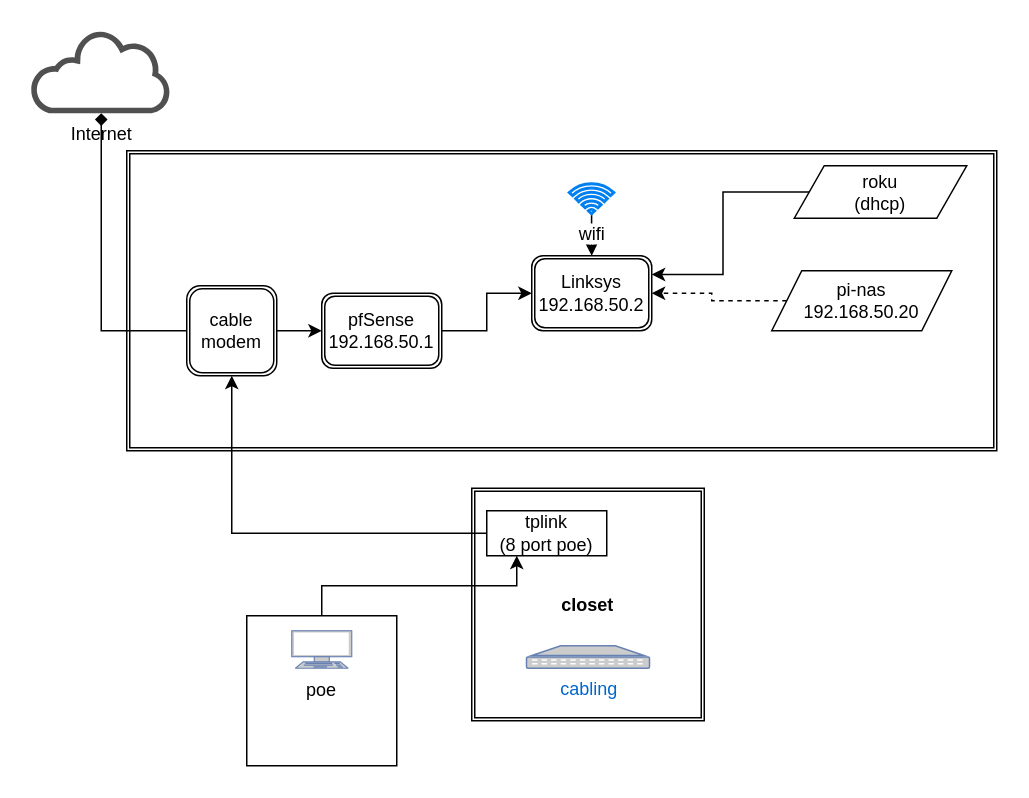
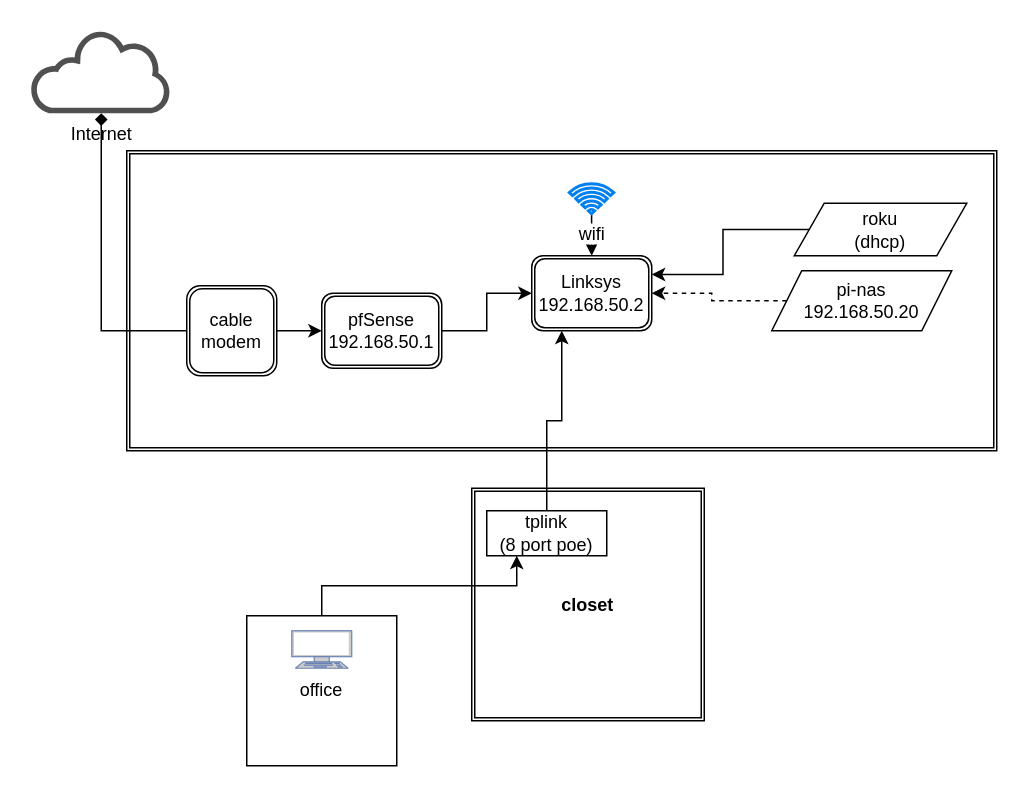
node "roku (dhcp)": moved (881, 192) -> (881, 230)
edge "tplink (8 port poe)" -> "cable modem": now "tplink (8 port poe)" -> "Linksys 192.168.50.2"
node "cabling": removed
node "poe": label "poe" -> "office"
